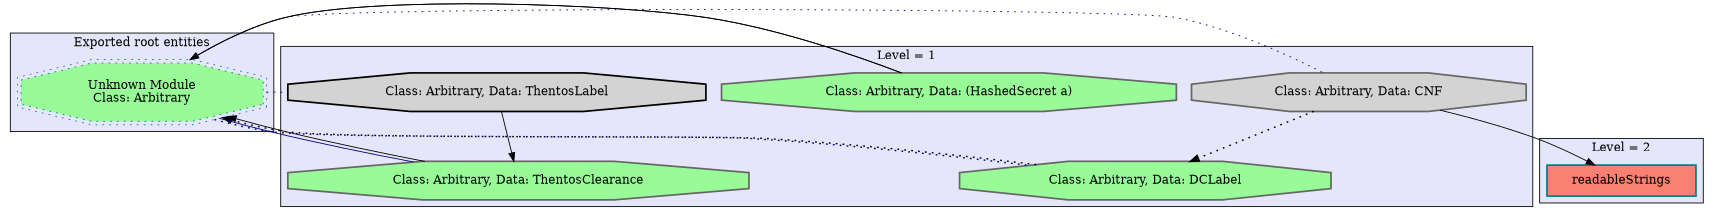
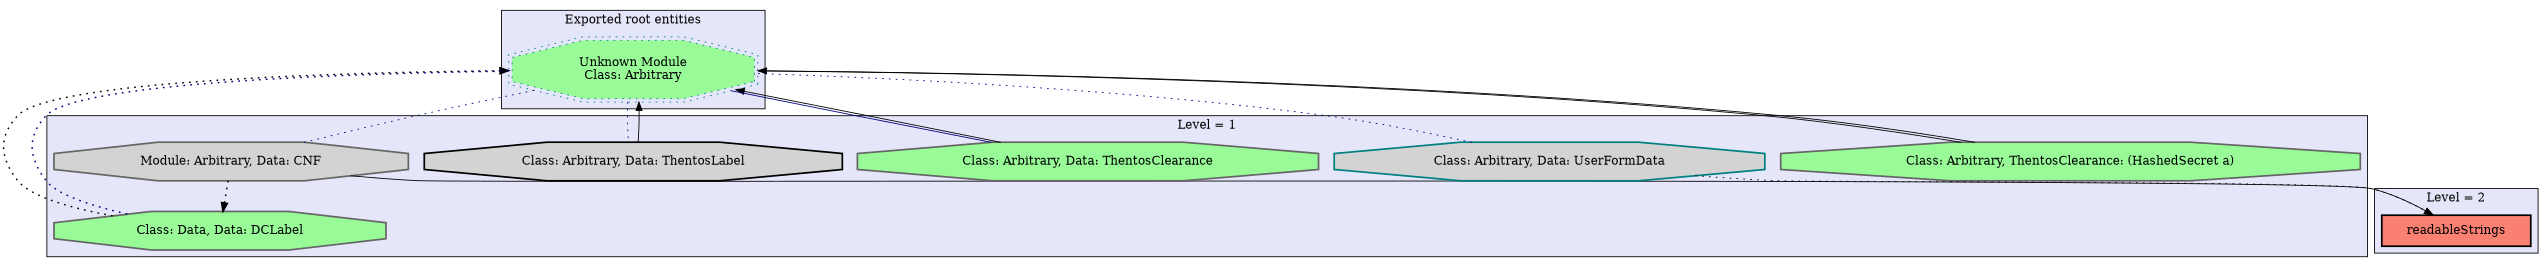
node "Class: Arbitrary, Data: (HashedSecret a)": label "Class: Arbitrary, Data: (HashedSecret a)" -> "Class: Arbitrary, ThentosClearance: (HashedSecret a)"
node "Class: Arbitrary, Data: CNF": label "Class: Arbitrary, Data: CNF" -> "Module: Arbitrary, Data: CNF"
edge "Class: Arbitrary, Data: ThentosLabel" -> "Class: Arbitrary, Data: ThentosClearance": now "Class: Arbitrary, Data: ThentosLabel" -> "Unknown Module Class: Arbitrary"
node "Class: Arbitrary, Data: UserFormData": added
node "Class: Arbitrary, Data: DCLabel": label "Class: Arbitrary, Data: DCLabel" -> "Class: Data, Data: DCLabel"
node "readableStrings": color teal -> black
